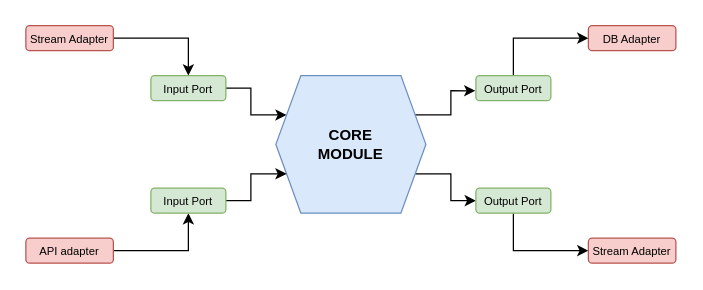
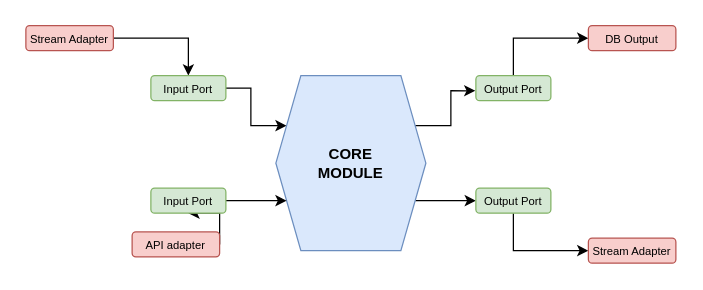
node "DB Adapter": label "DB Adapter" -> "DB Output"
node "CORE MODULE": size 150x138 -> 150x175
node "API adapter": moved (69, 251) -> (176, 244)
